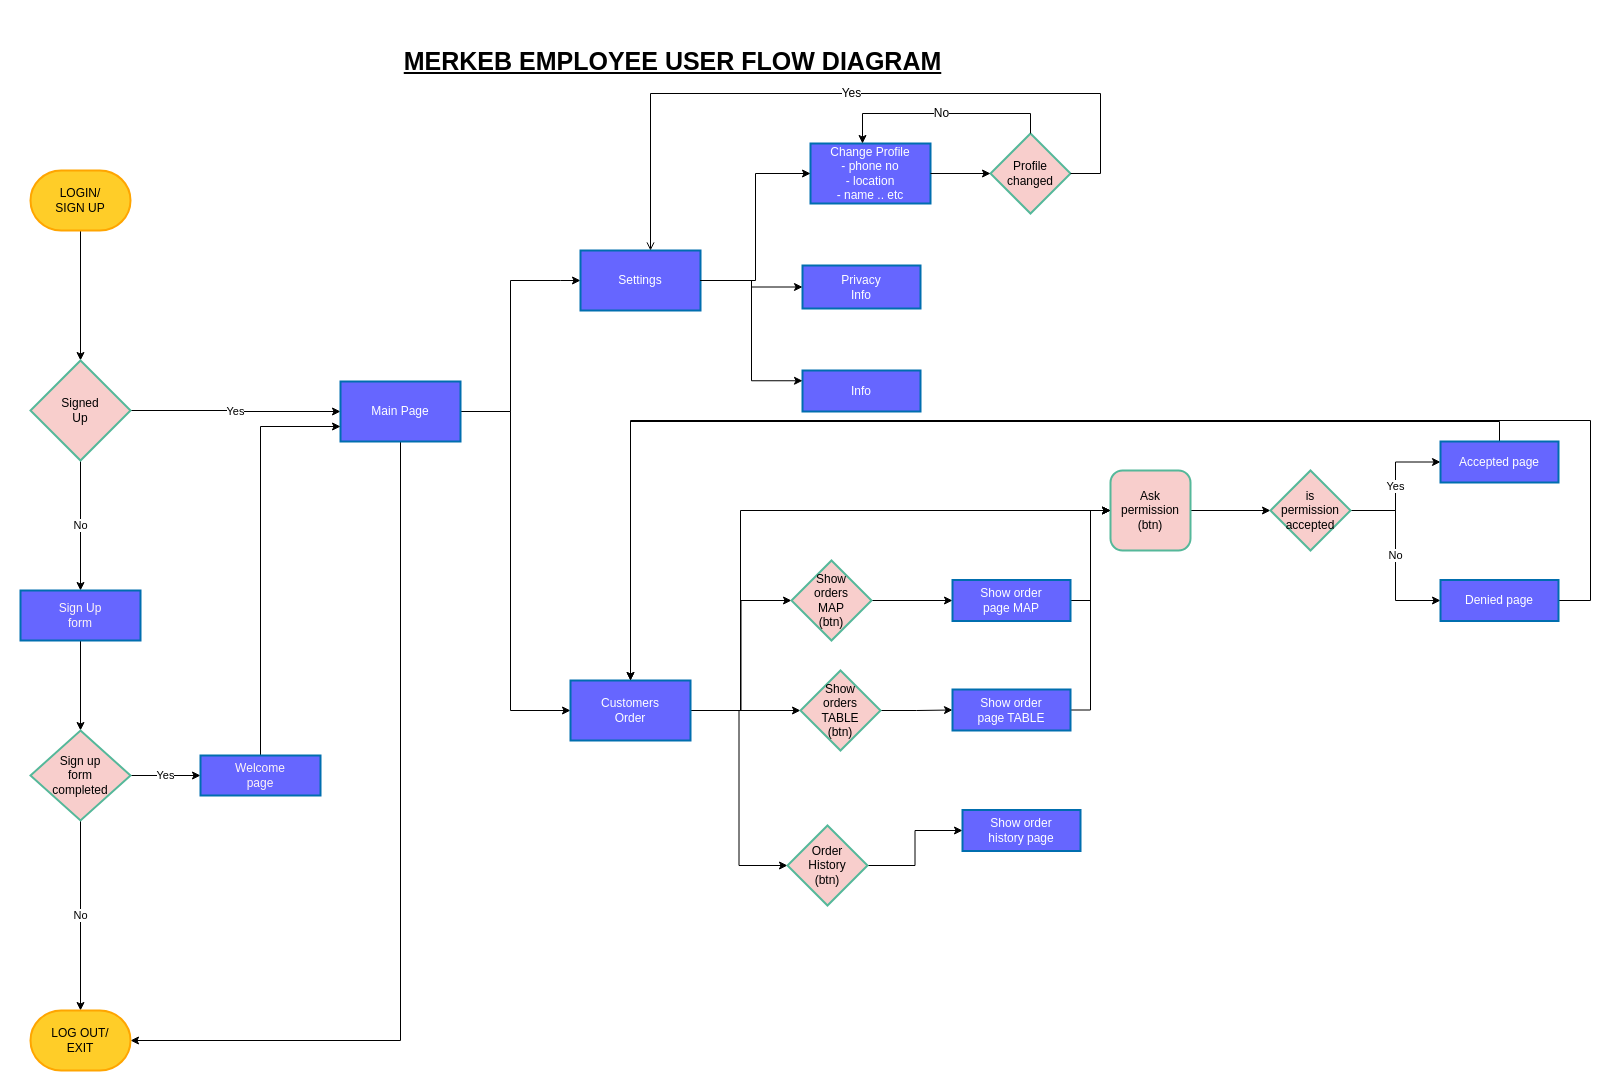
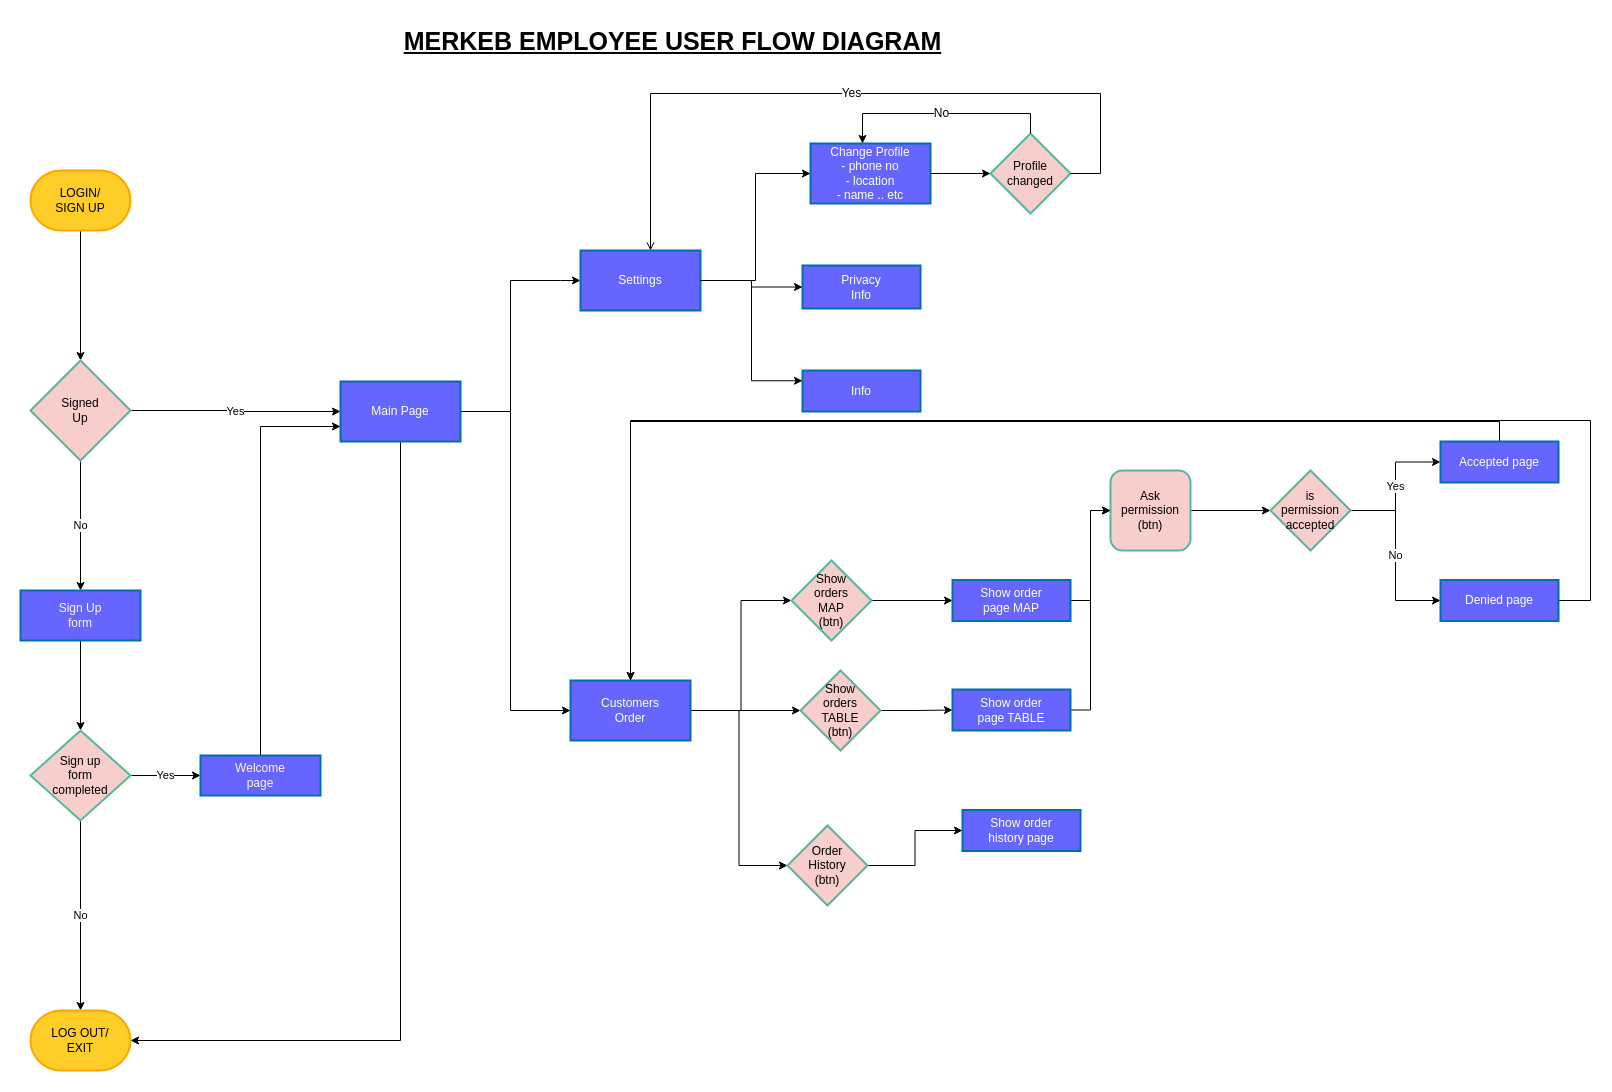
node "MERKEB EMPLOYEE USER FLOW DIAGRAM": moved (673, 61) -> (673, 41)
edge "Customers Order" -> "Ask permission (btn)": removed
